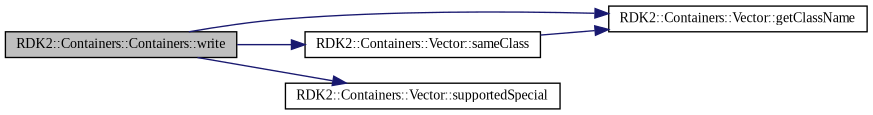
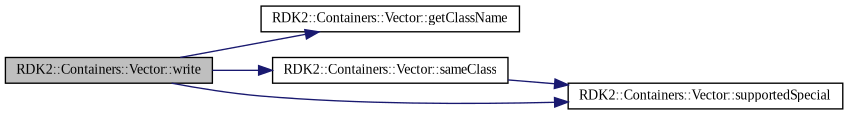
edge "RDK2::Containers::Vector::sameClass" -> "RDK2::Containers::Vector::getClassName": now "RDK2::Containers::Vector::sameClass" -> "RDK2::Containers::Vector::supportedSpecial"
node "RDK2::Containers::Containers::write": label "RDK2::Containers::Containers::write" -> "RDK2::Containers::Vector::write"
